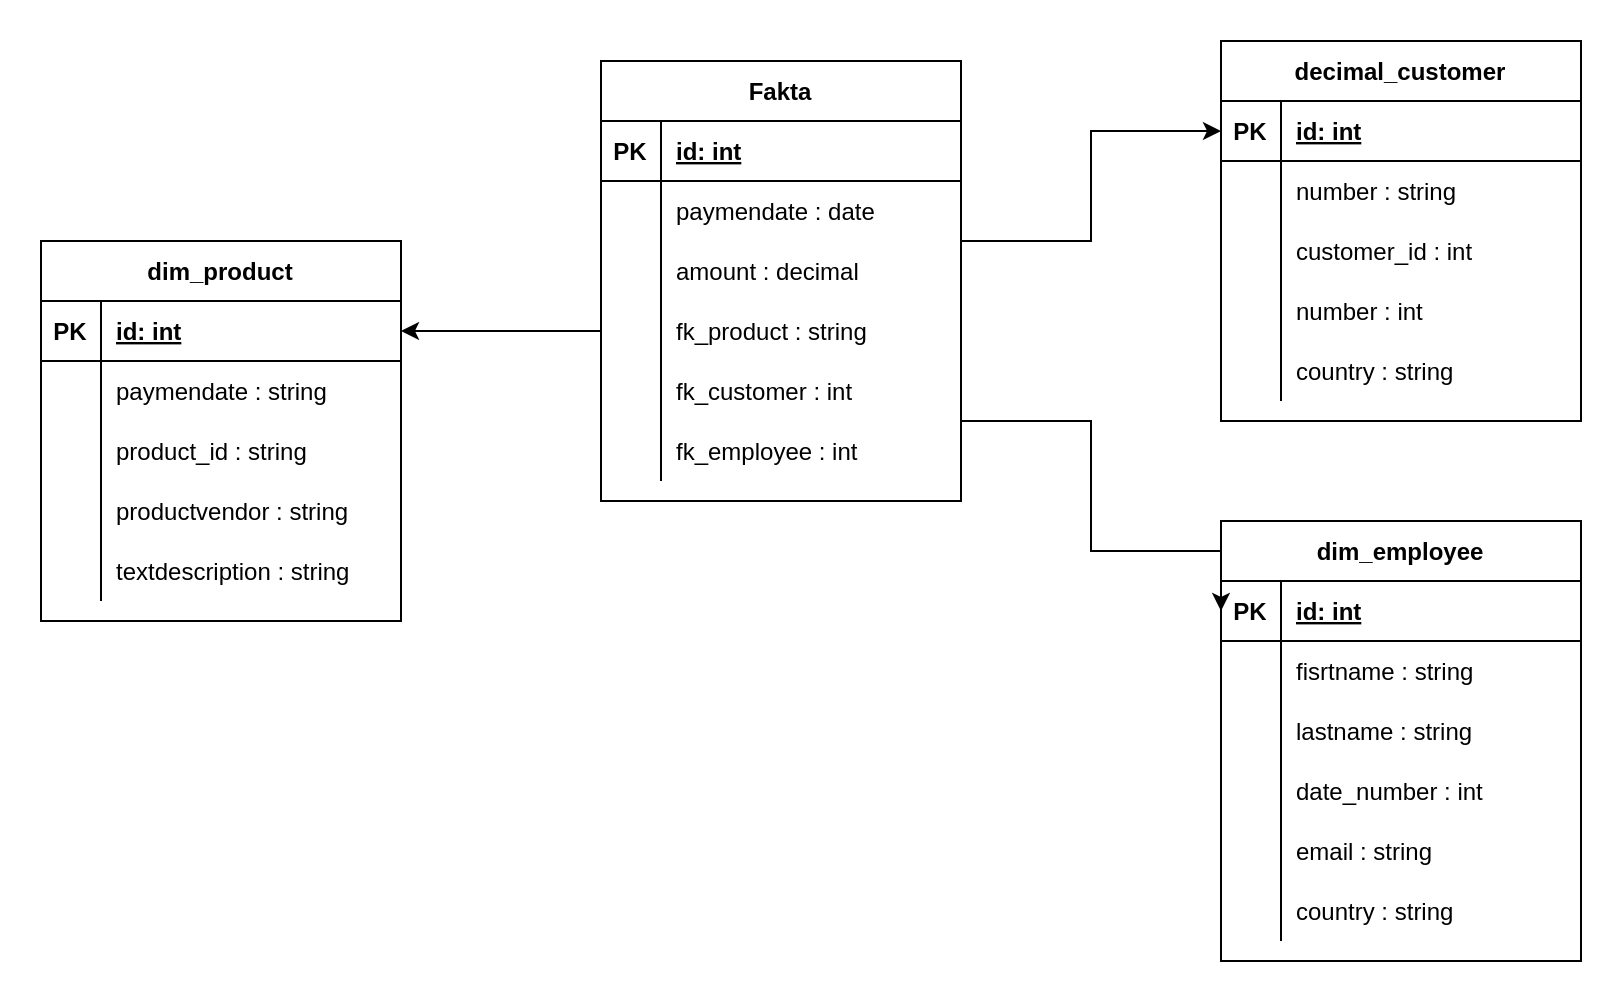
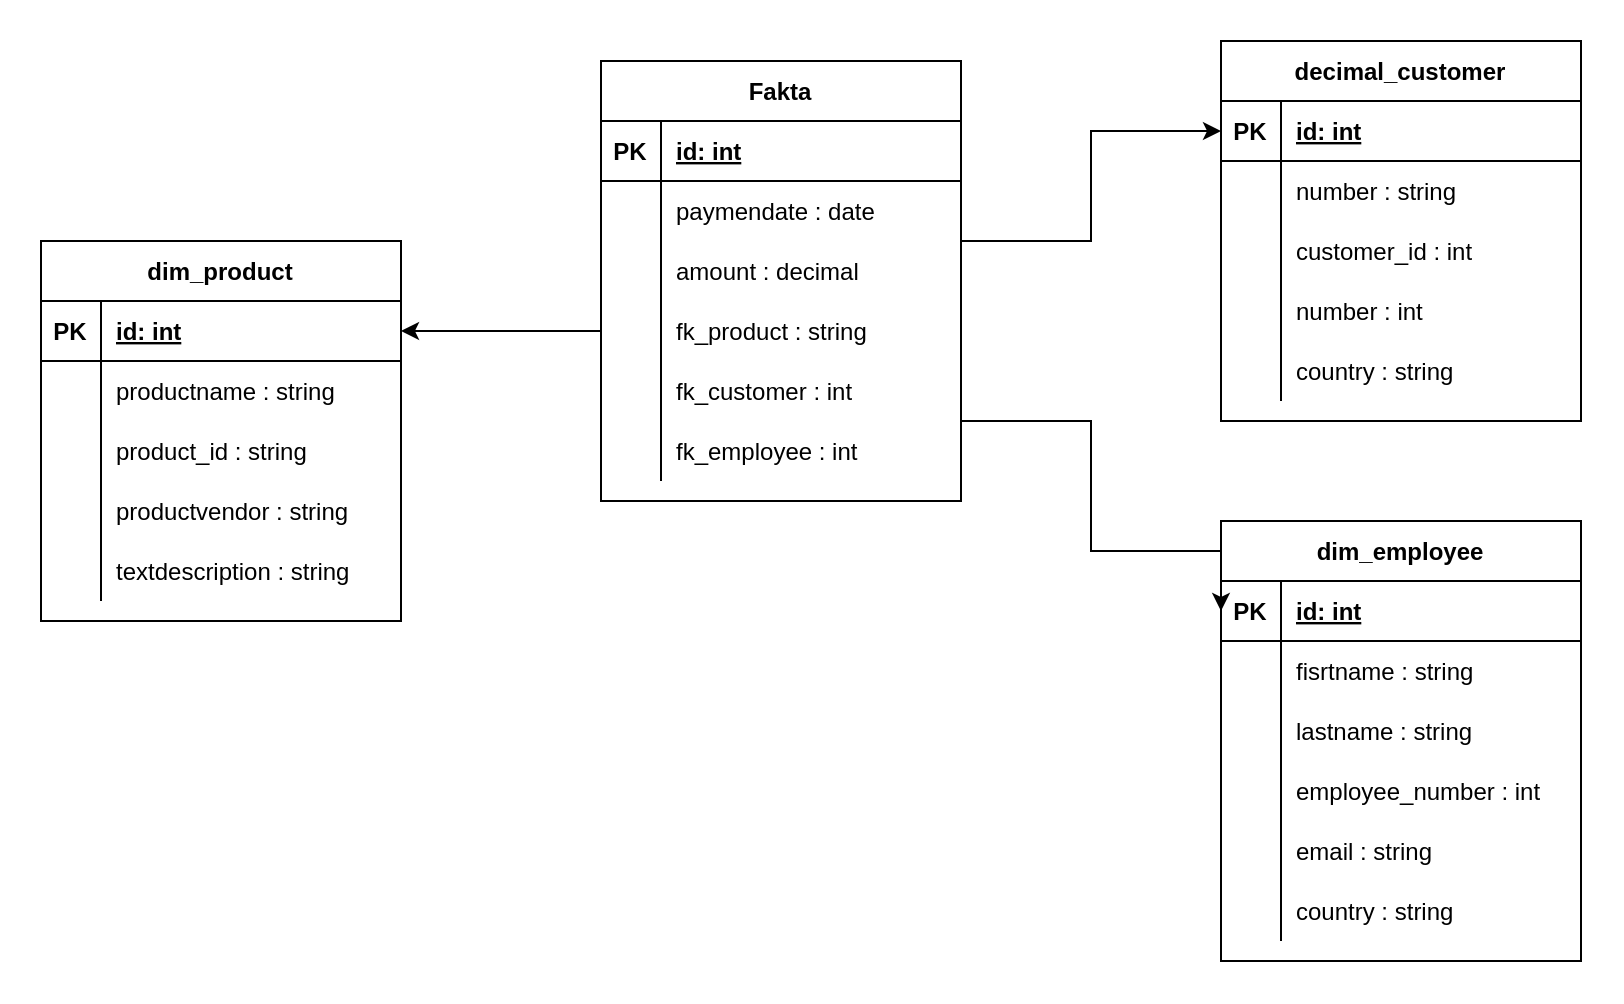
node "paymendate : string": label "paymendate : string" -> "productname : string"
node "date_number : int": label "date_number : int" -> "employee_number : int"
